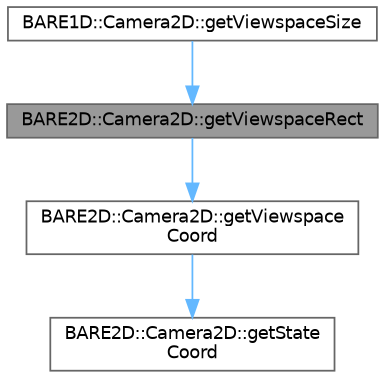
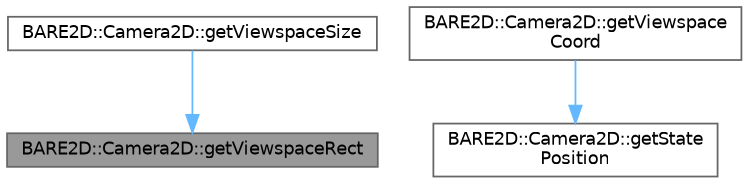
node "BARE1D::Camera2D::getViewspaceSize": label "BARE1D::Camera2D::getViewspaceSize" -> "BARE2D::Camera2D::getViewspaceSize"
edge "BARE2D::Camera2D::getViewspaceRect" -> "BARE2D::Camera2D::getViewspace Coord": removed
node "BARE2D::Camera2D::getState Coord": label "BARE2D::Camera2D::getState Coord" -> "BARE2D::Camera2D::getState Position"
